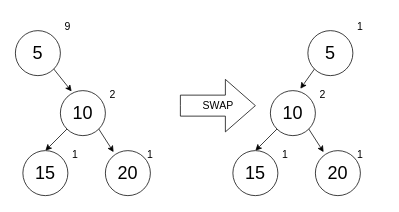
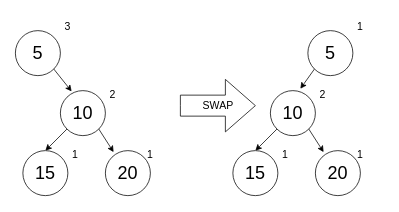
node "9": label "9" -> "3"
